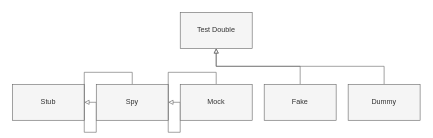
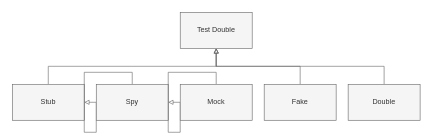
edge "Stub" -> "Test Double": added
node "Dummy": label "Dummy" -> "Double"
